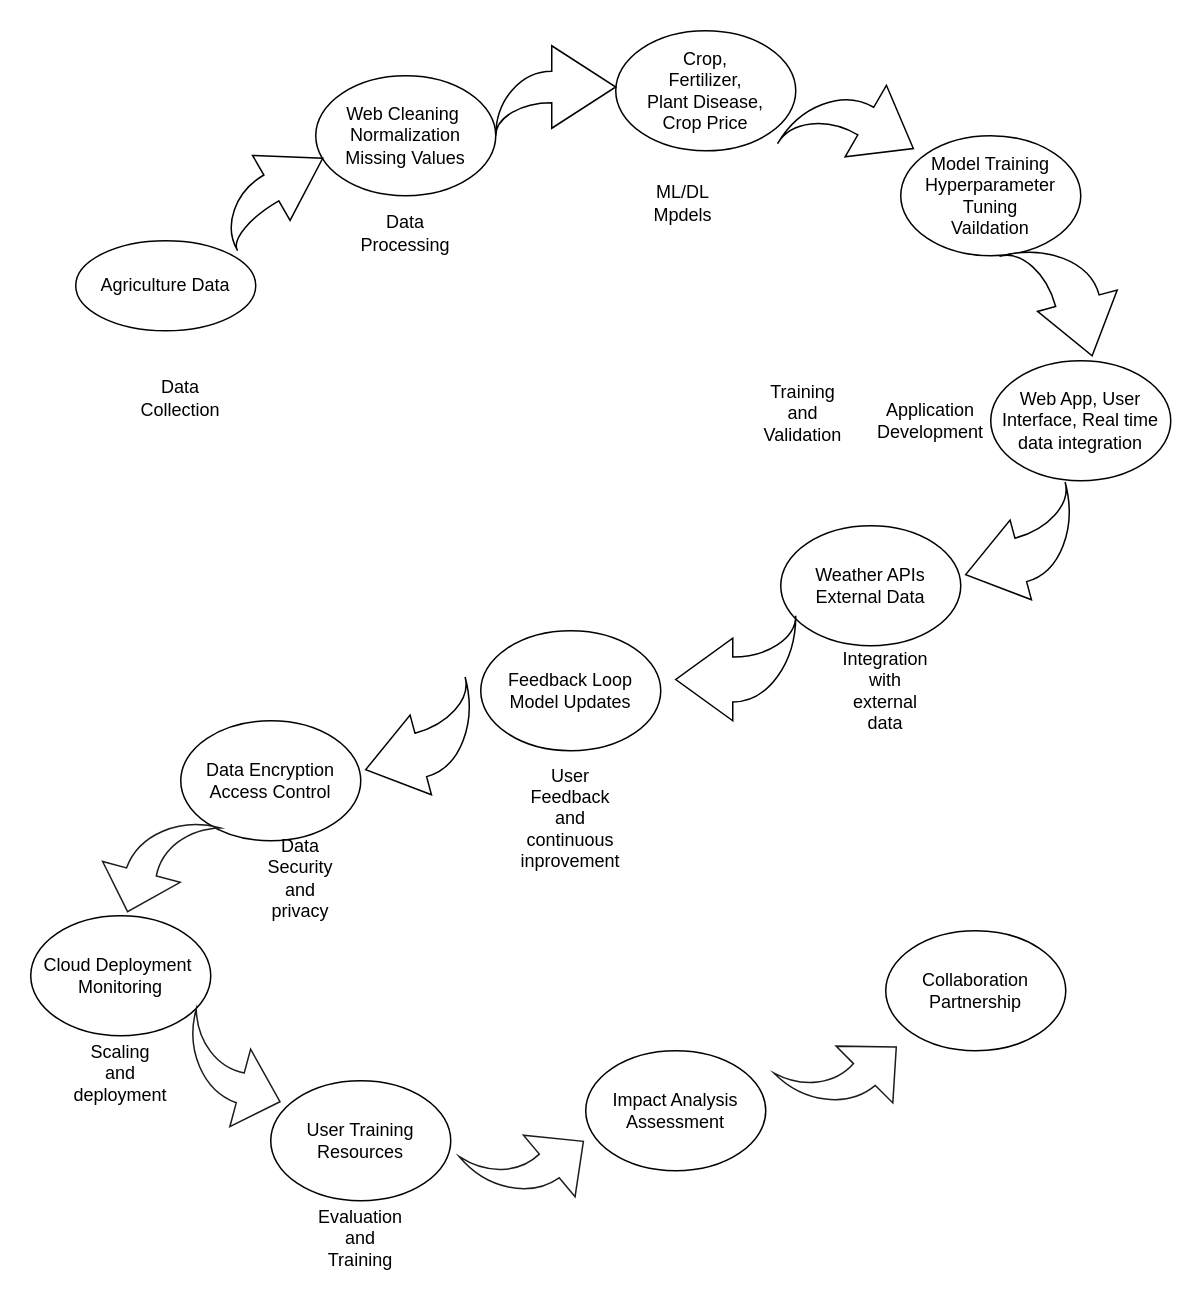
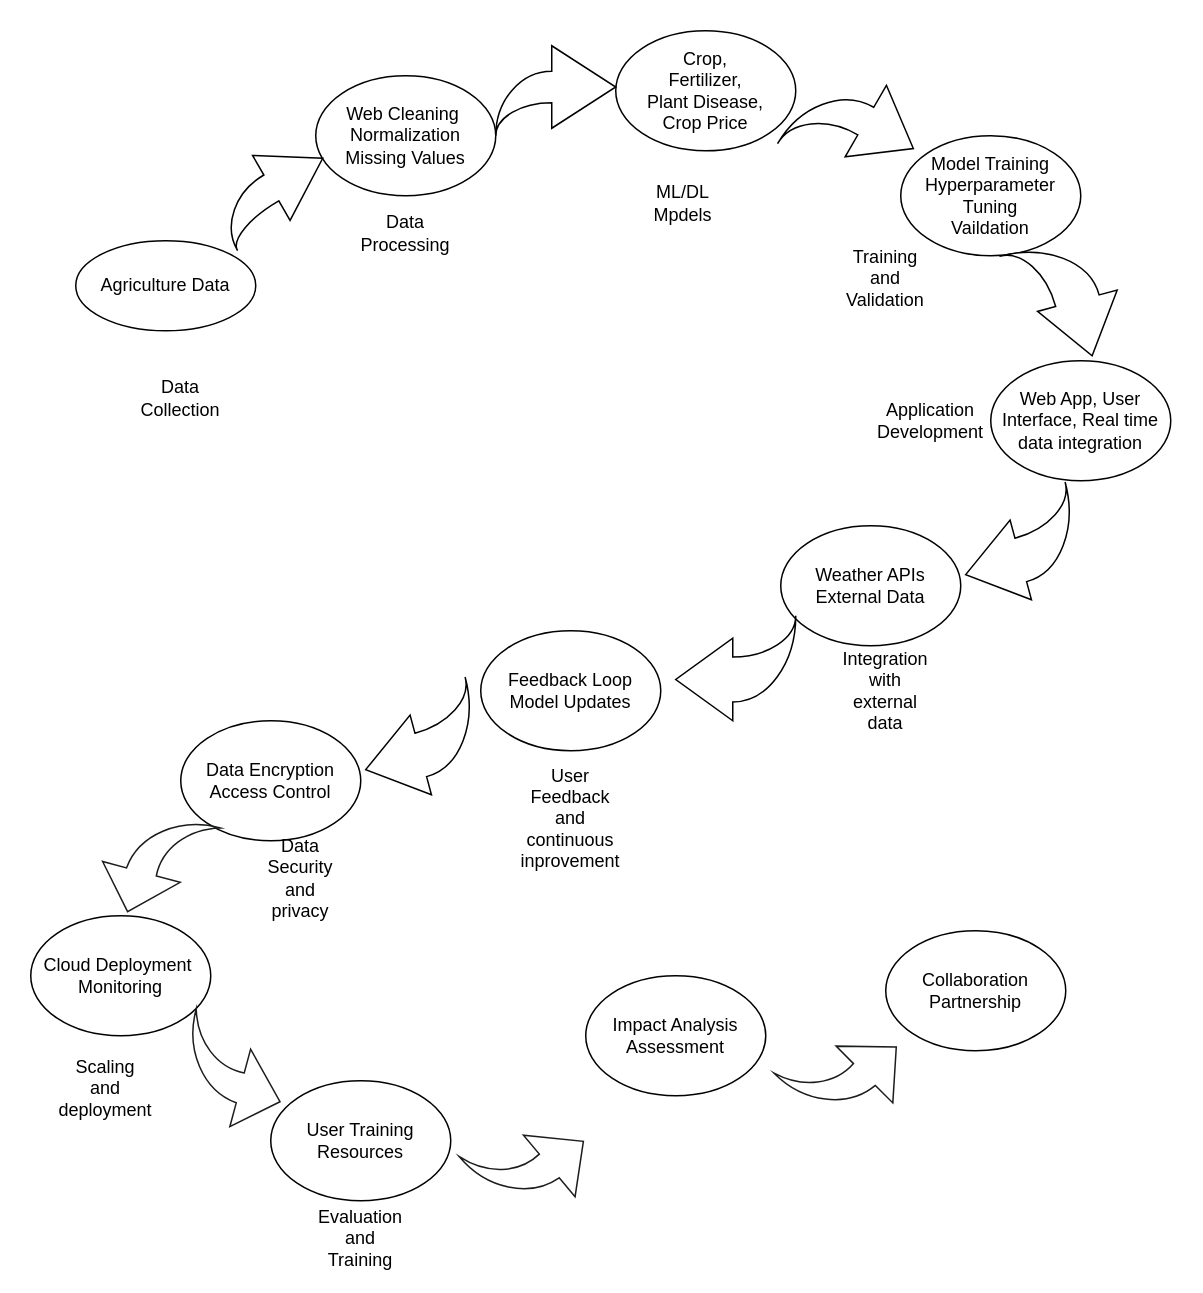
node "Training and Validation": moved (803, 413) -> (886, 278)
node "Scaling and deployment": moved (121, 1073) -> (106, 1088)
node "Impact Analysis Assessment": moved (676, 1111) -> (676, 1036)
